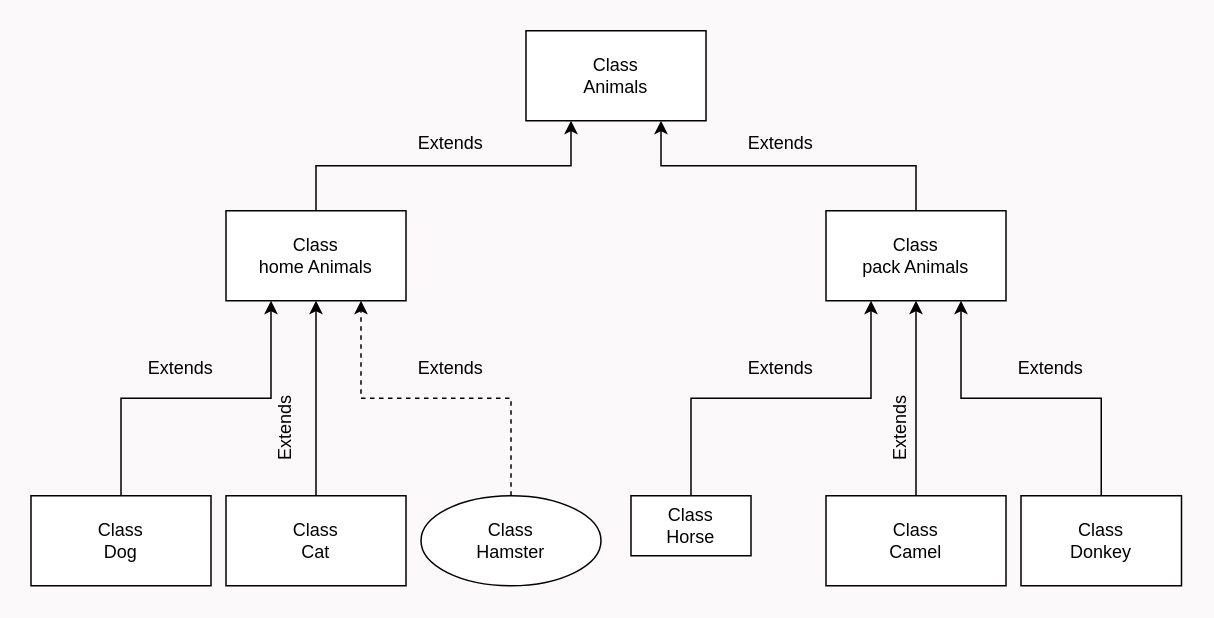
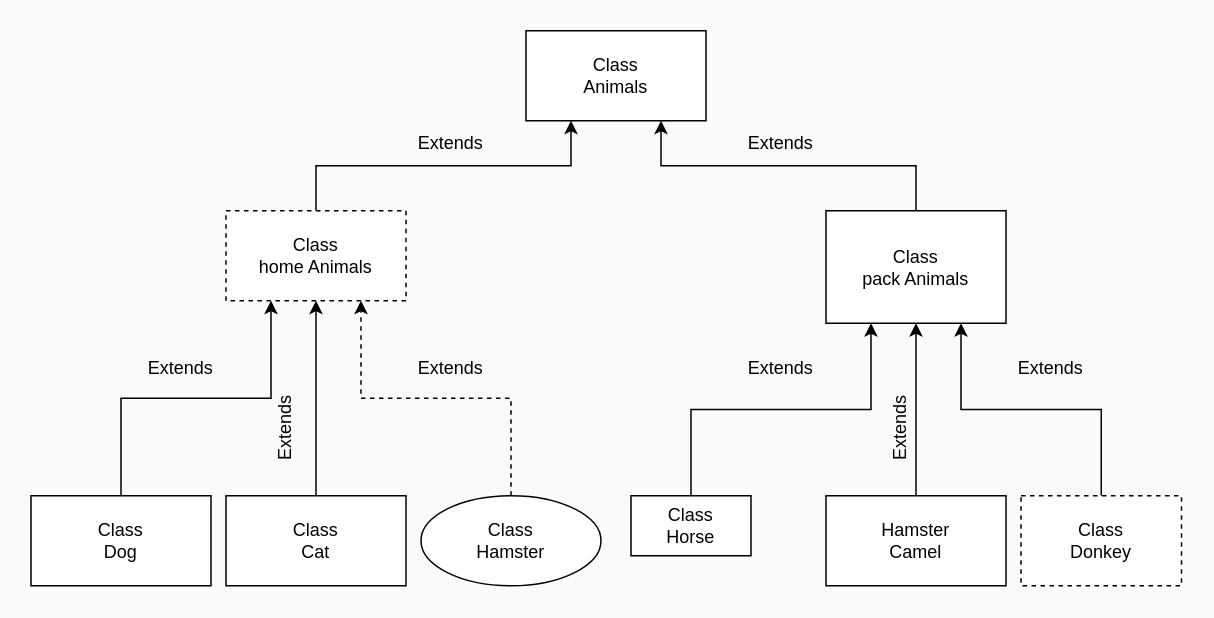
node "Class home Animals": style solid -> dashed
node "Class pack Animals": size 180x90 -> 180x113
node "Class Camel": label "Class Camel" -> "Hamster Camel"
node "Class Donkey": style solid -> dashed
